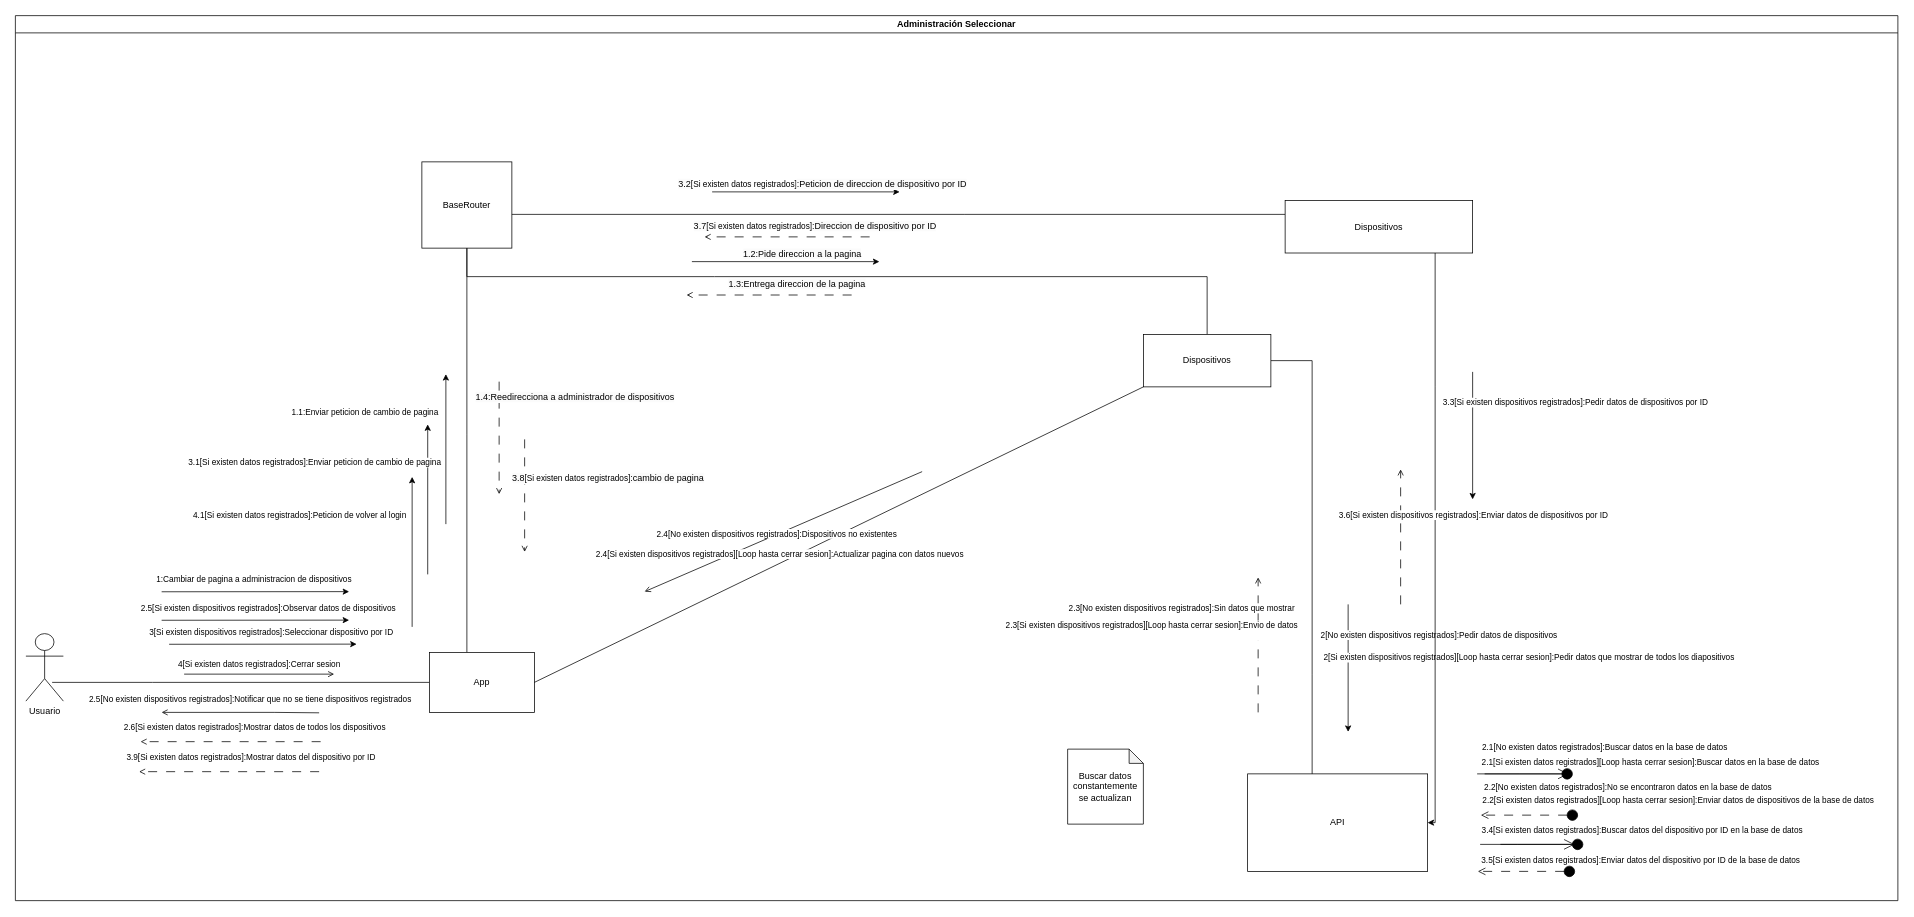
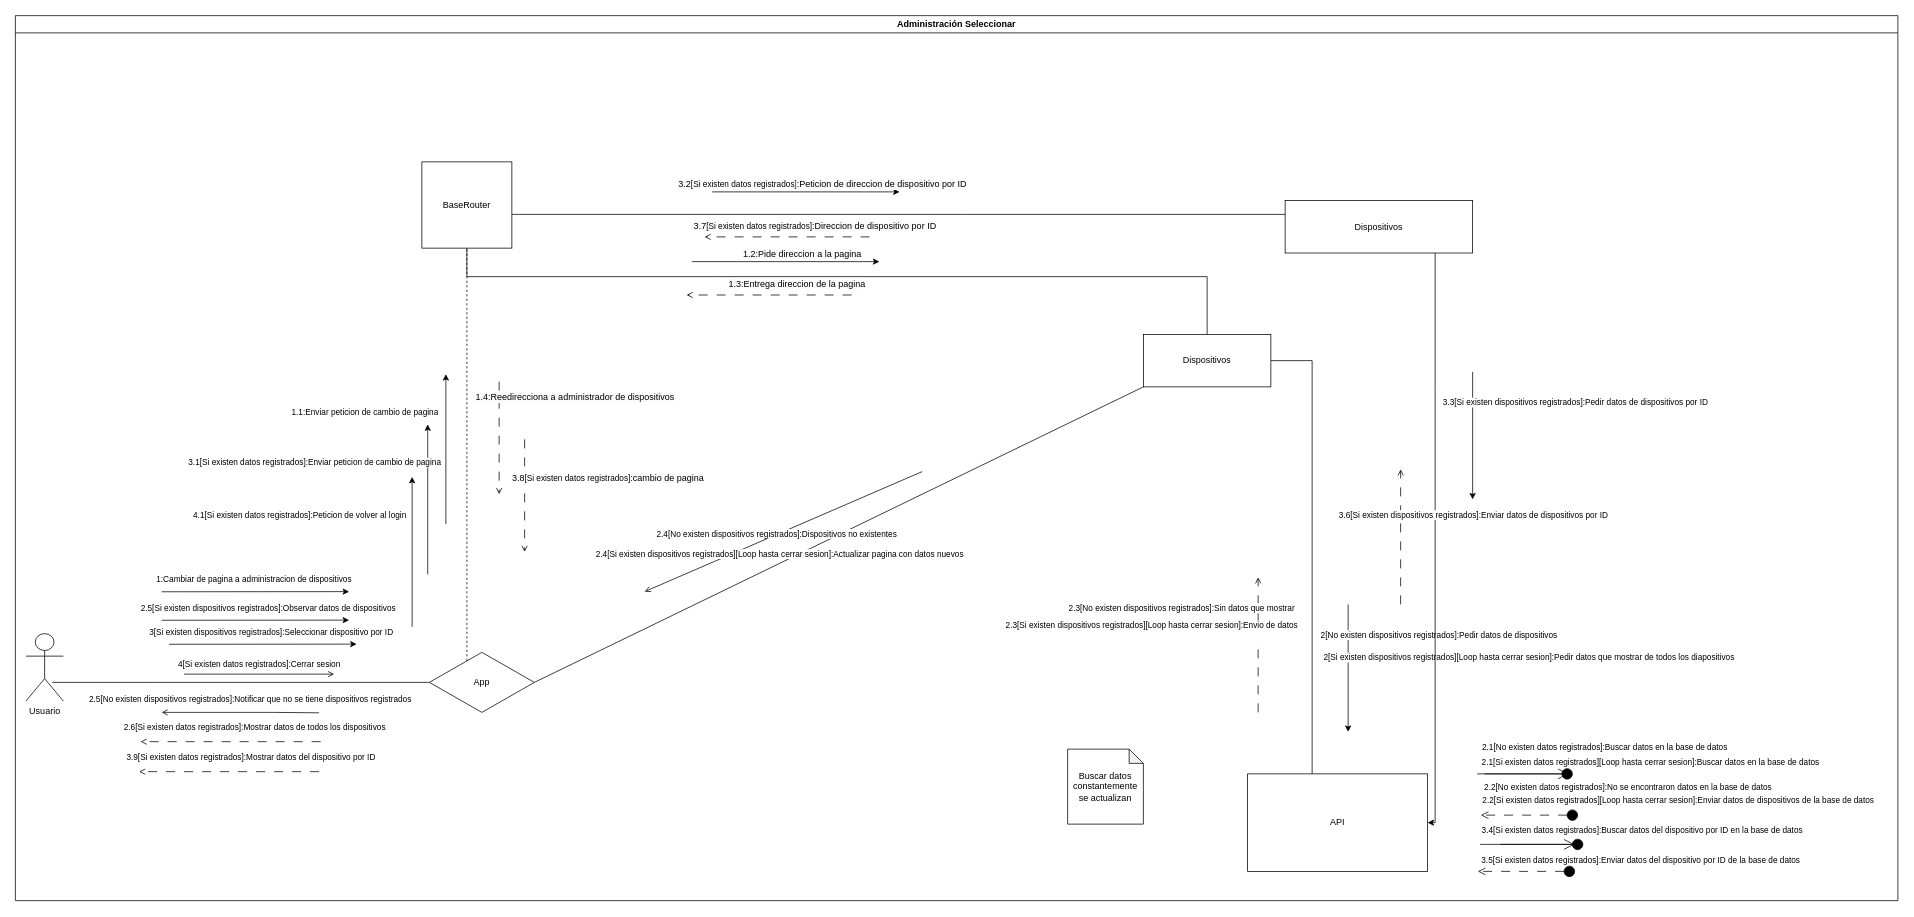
edge "BaseRouter" -- "App": style solid -> dashed
node "App": shape rectangle -> diamond
